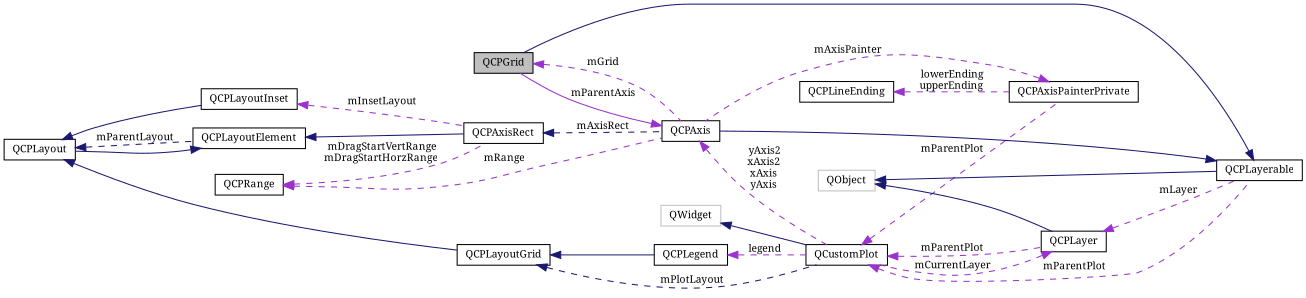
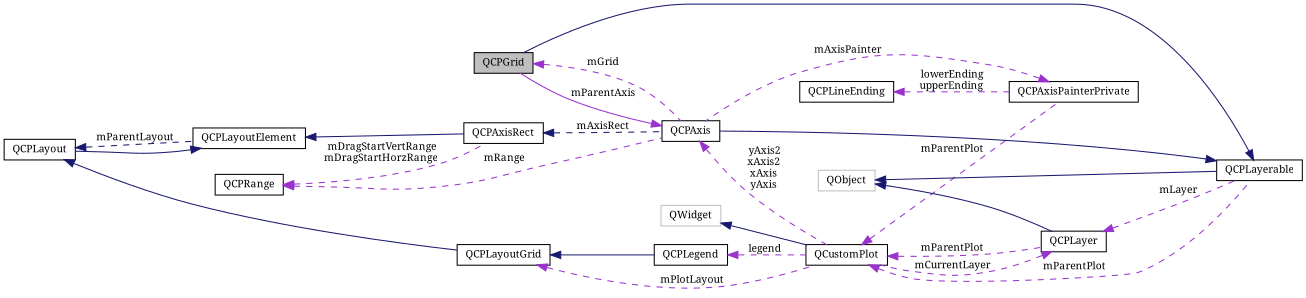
node "QCPLayoutInset": removed
edge "QCustomPlot" -> "QCPLayoutGrid": color midnightblue -> darkorchid3
